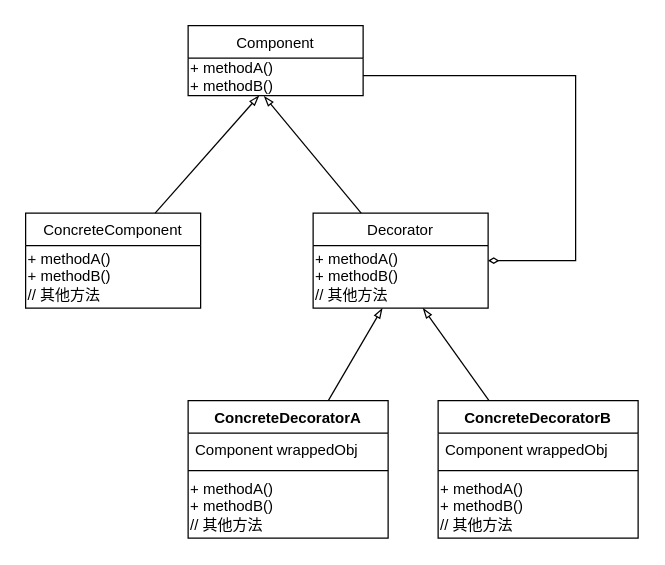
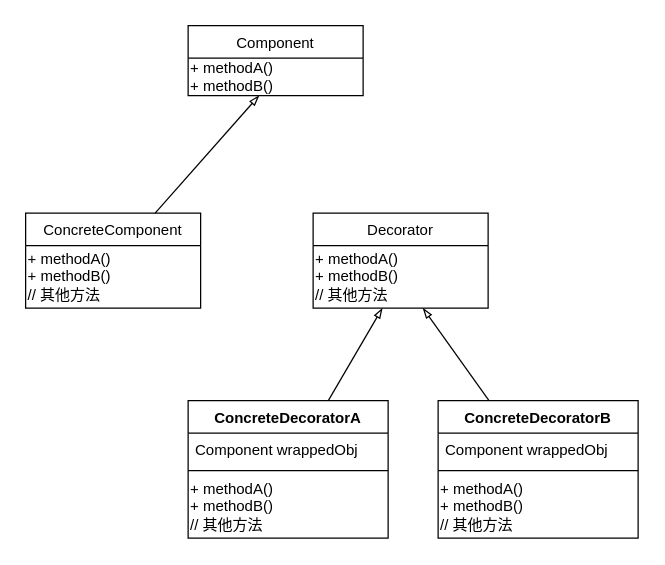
edge "Component" -> "Decorator": removed
edge "Decorator" -> "+ methodA() + methodB()": removed
